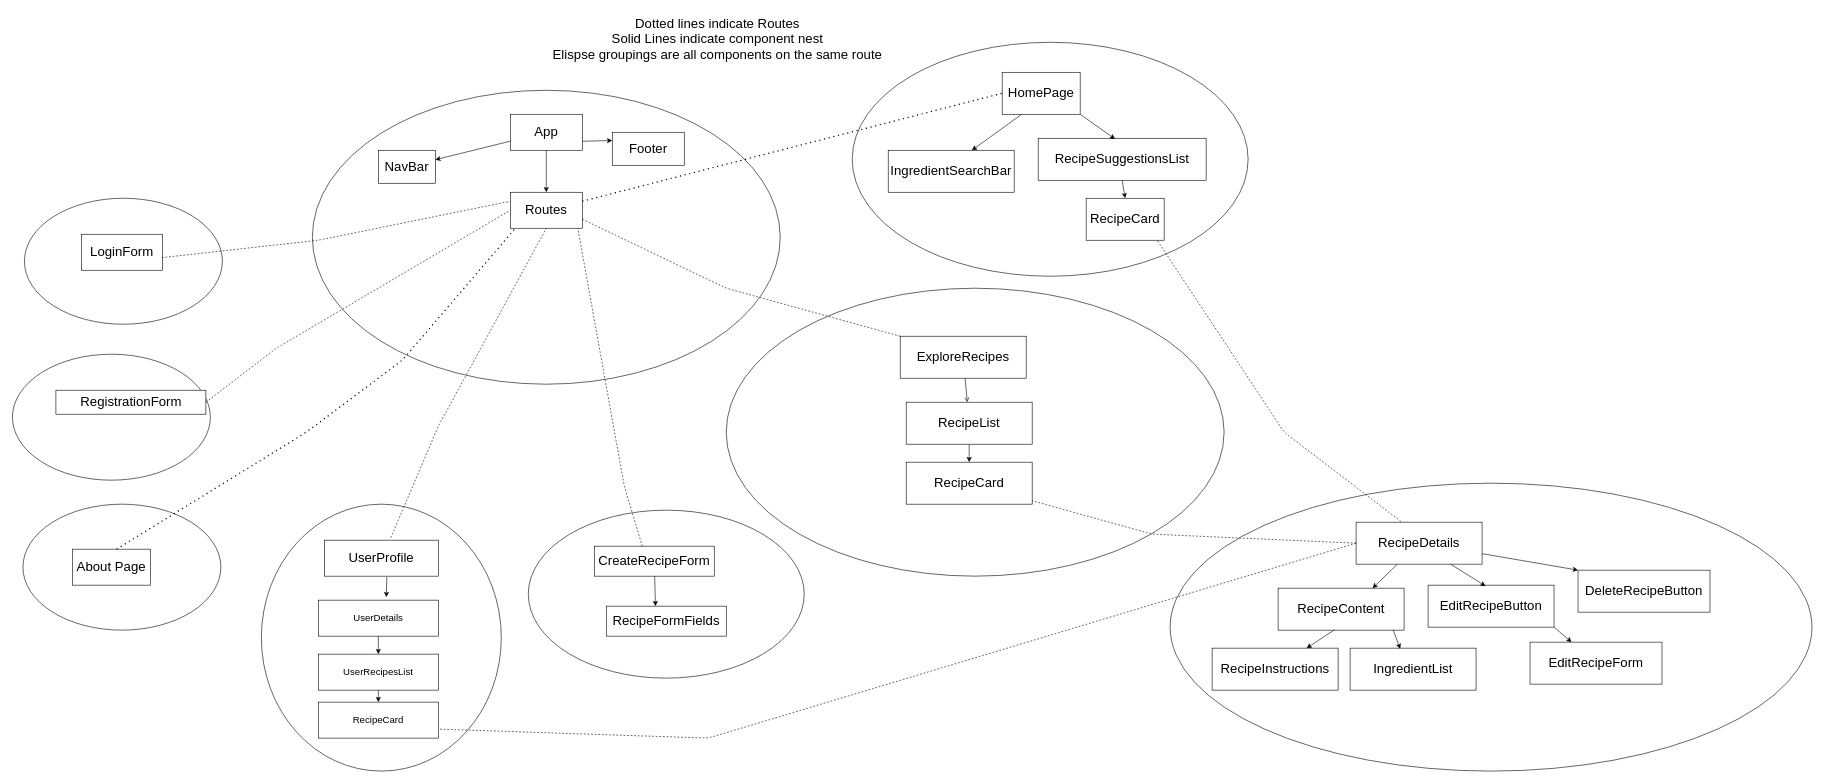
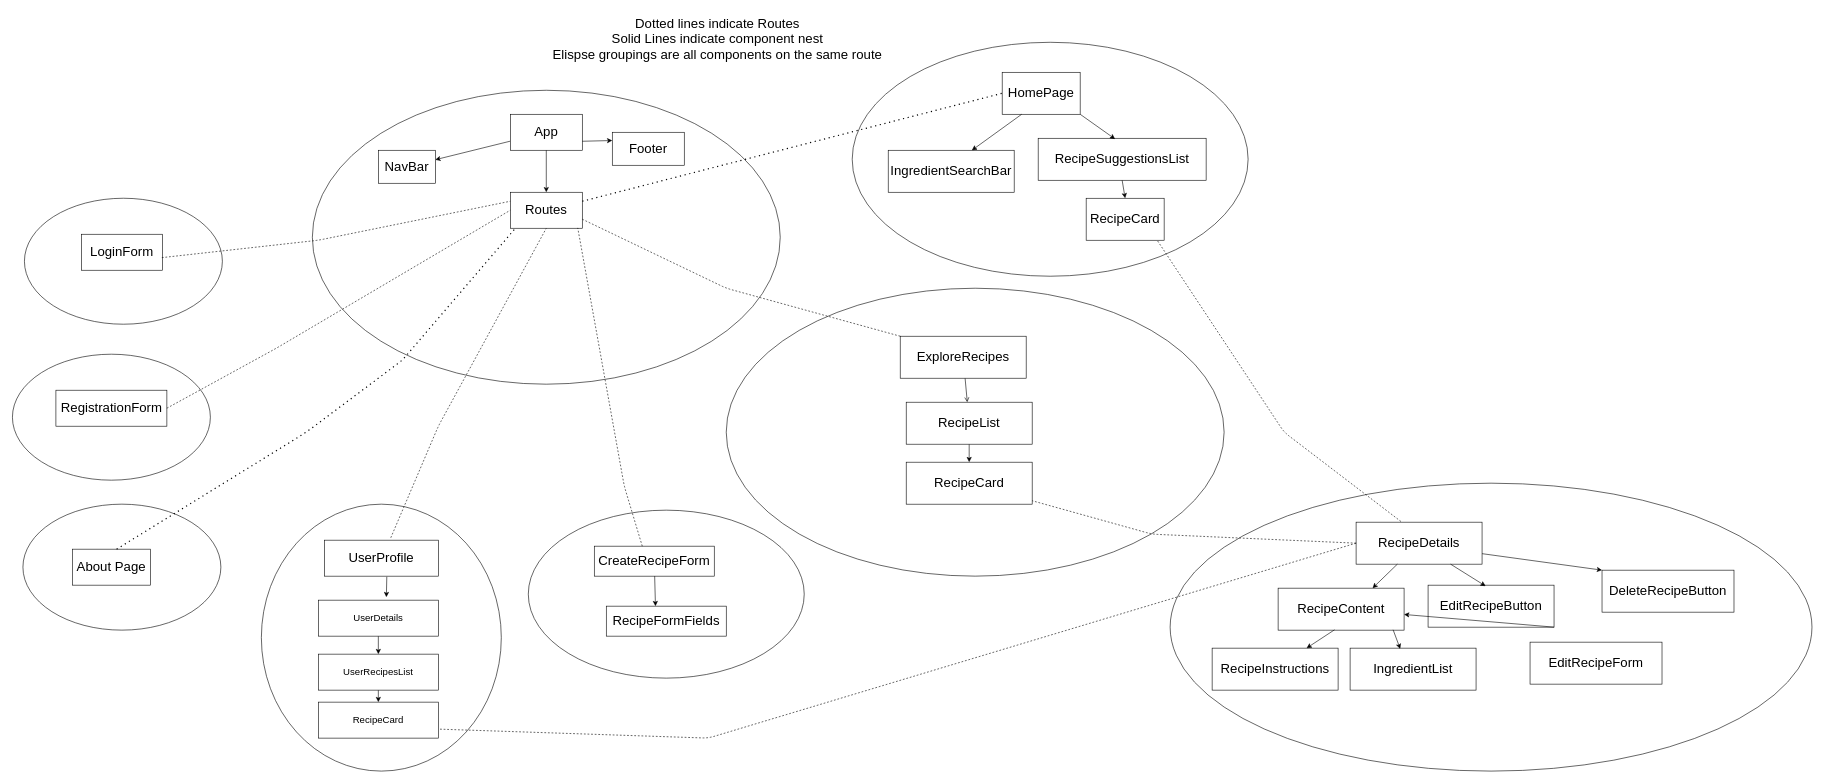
node "RegistrationForm": size 150x24 -> 111x36
node "DeleteRecipeButton": moved (1644, 591) -> (1668, 591)
edge "EditRecipeButton" -> "EditRecipeForm": now "EditRecipeButton" -> "RecipeContent"
